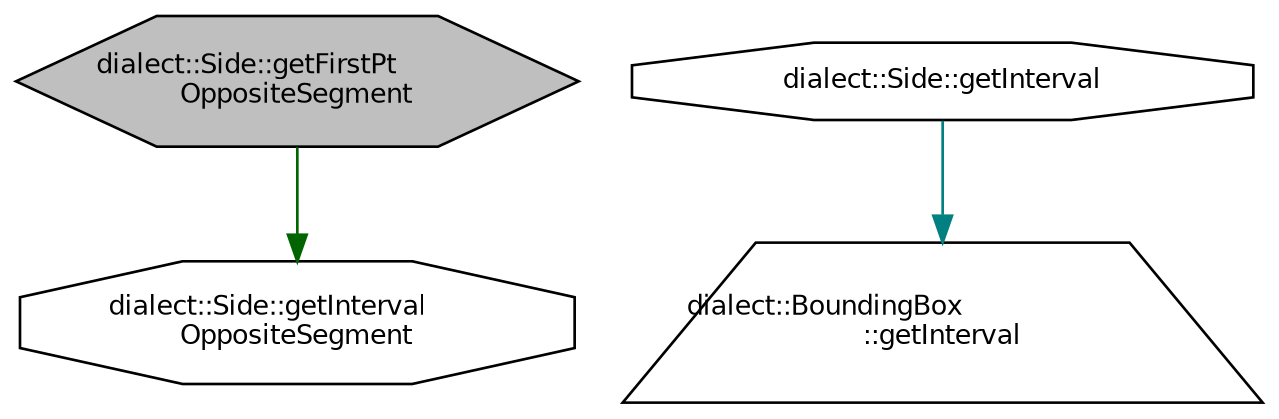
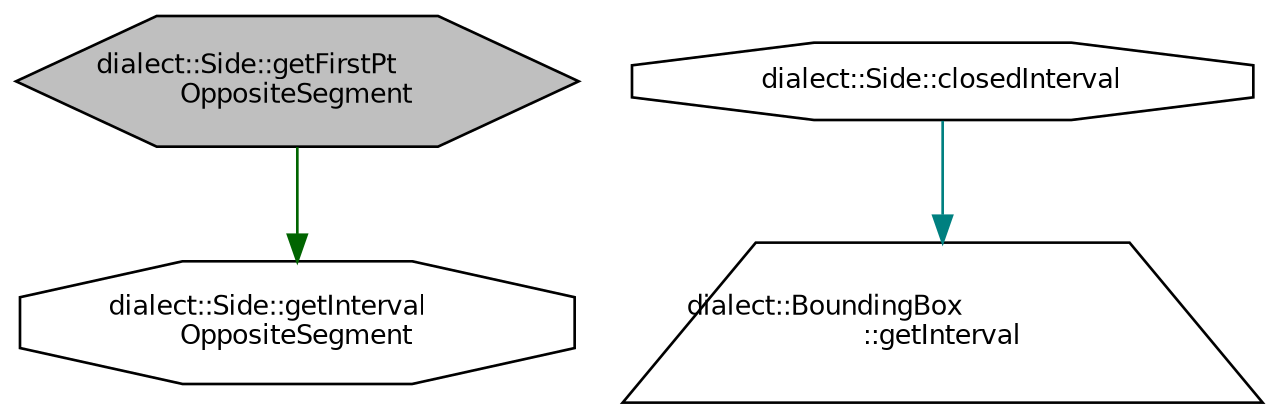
node "dialect::Side::getInterval": label "dialect::Side::getInterval" -> "dialect::Side::closedInterval"
